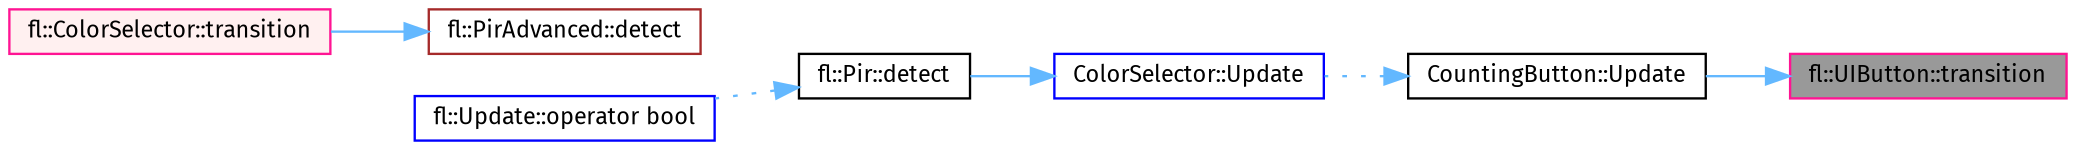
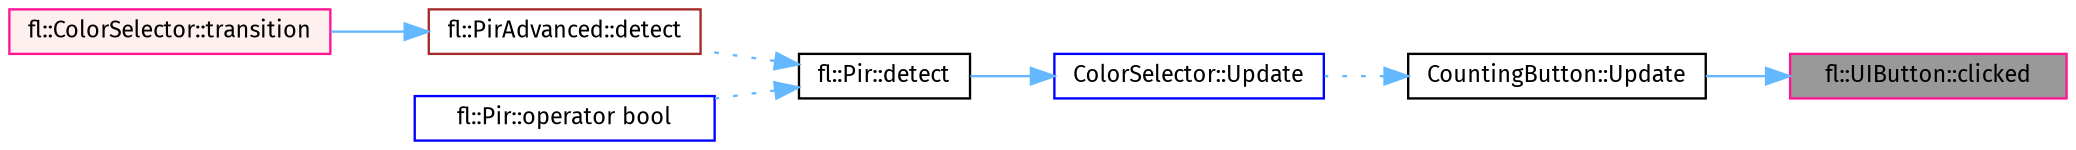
edge "fl::PirAdvanced::detect" -> "fl::Pir::detect": added
node "fl::UIButton::transition": label "fl::UIButton::transition" -> "fl::UIButton::clicked"
node "fl::Update::operator bool": label "fl::Update::operator bool" -> "fl::Pir::operator bool"
